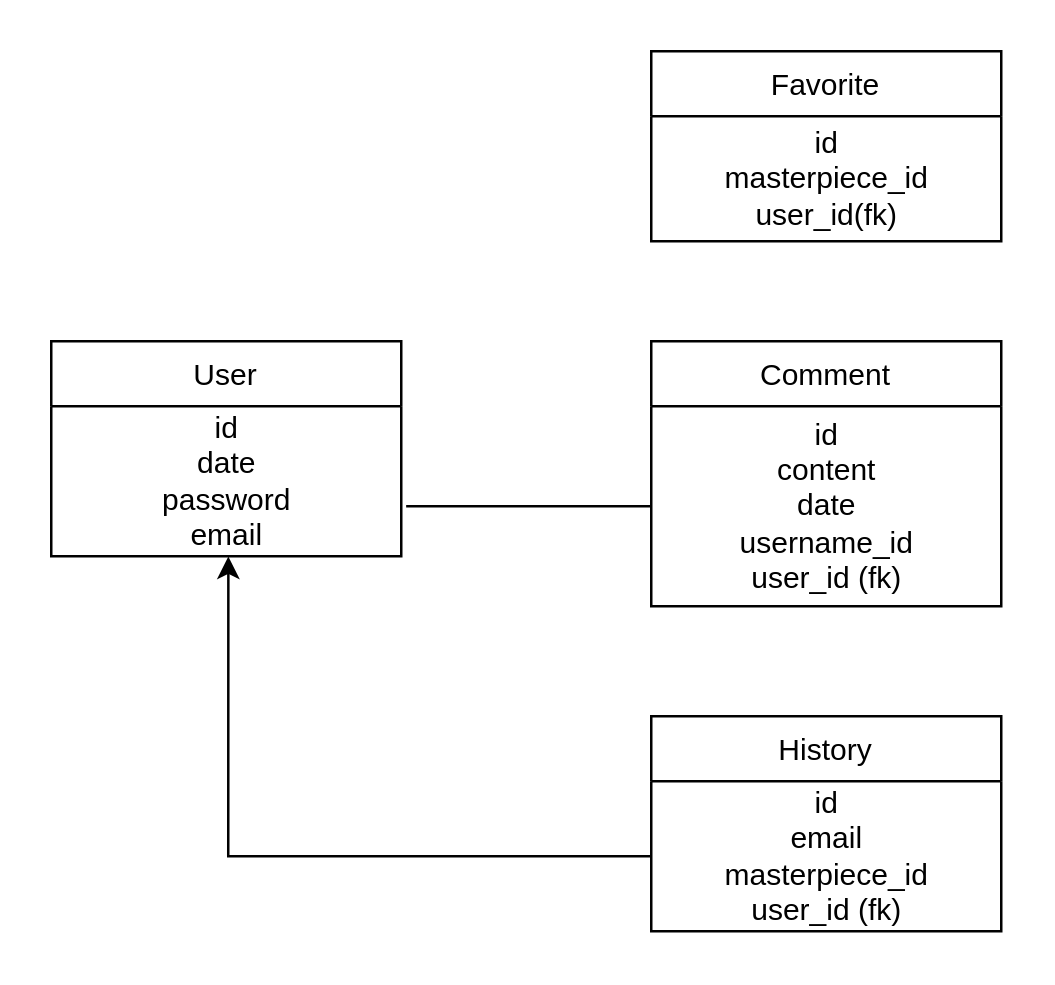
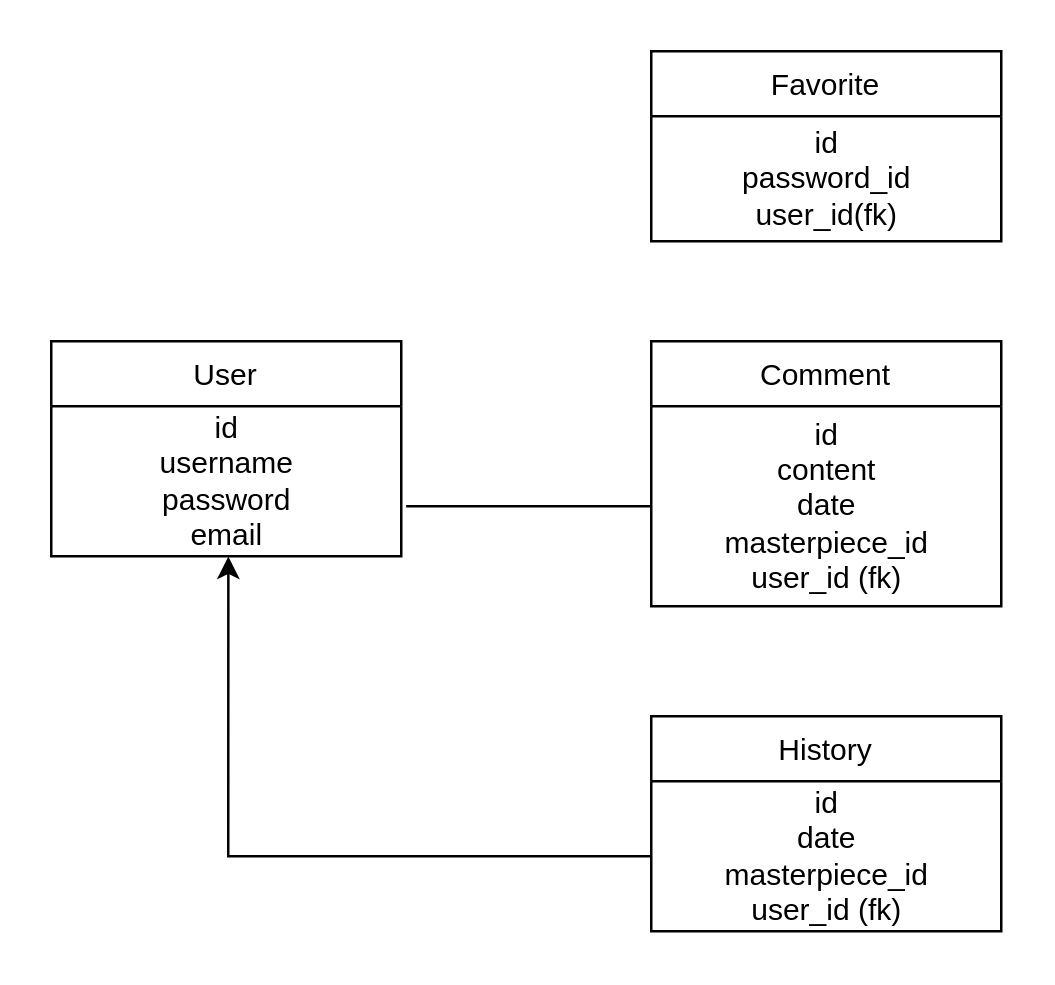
node "id masterpiece_id user_id(fk)": label "id masterpiece_id user_id(fk)" -> "id password_id user_id(fk)"
node "id date password email": label "id date password email" -> "id username password email"
node "id content date username_id user_id (fk)": label "id content date username_id user_id (fk)" -> "id content date masterpiece_id user_id (fk)"
node "id email masterpiece_id user_id (fk)": label "id email masterpiece_id user_id (fk)" -> "id date masterpiece_id user_id (fk)"
